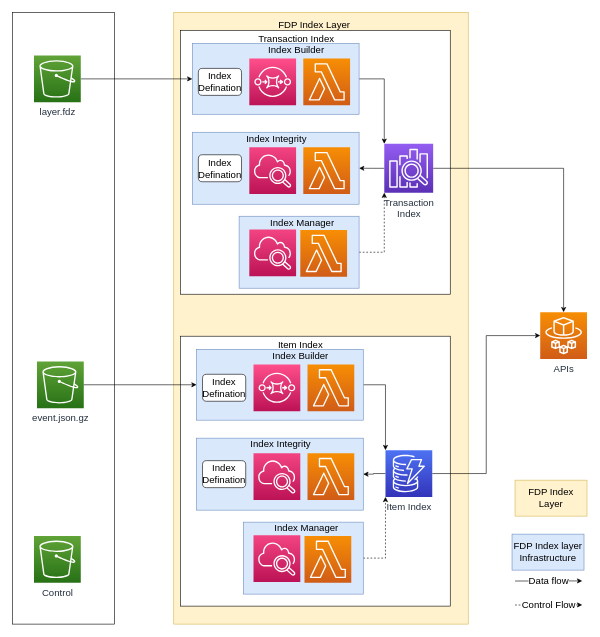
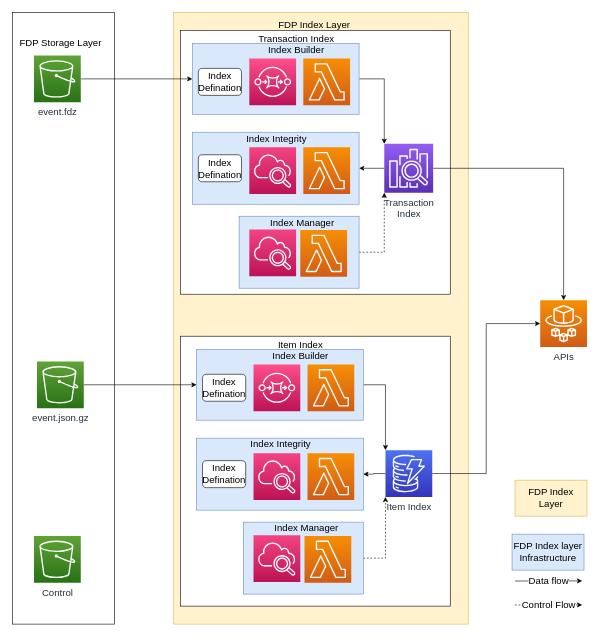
node "FDP Storage Layer": added
node "layer.fdz": label "layer.fdz" -> "event.fdz"
node "APIs": moved (564, 336) -> (564, 324)
